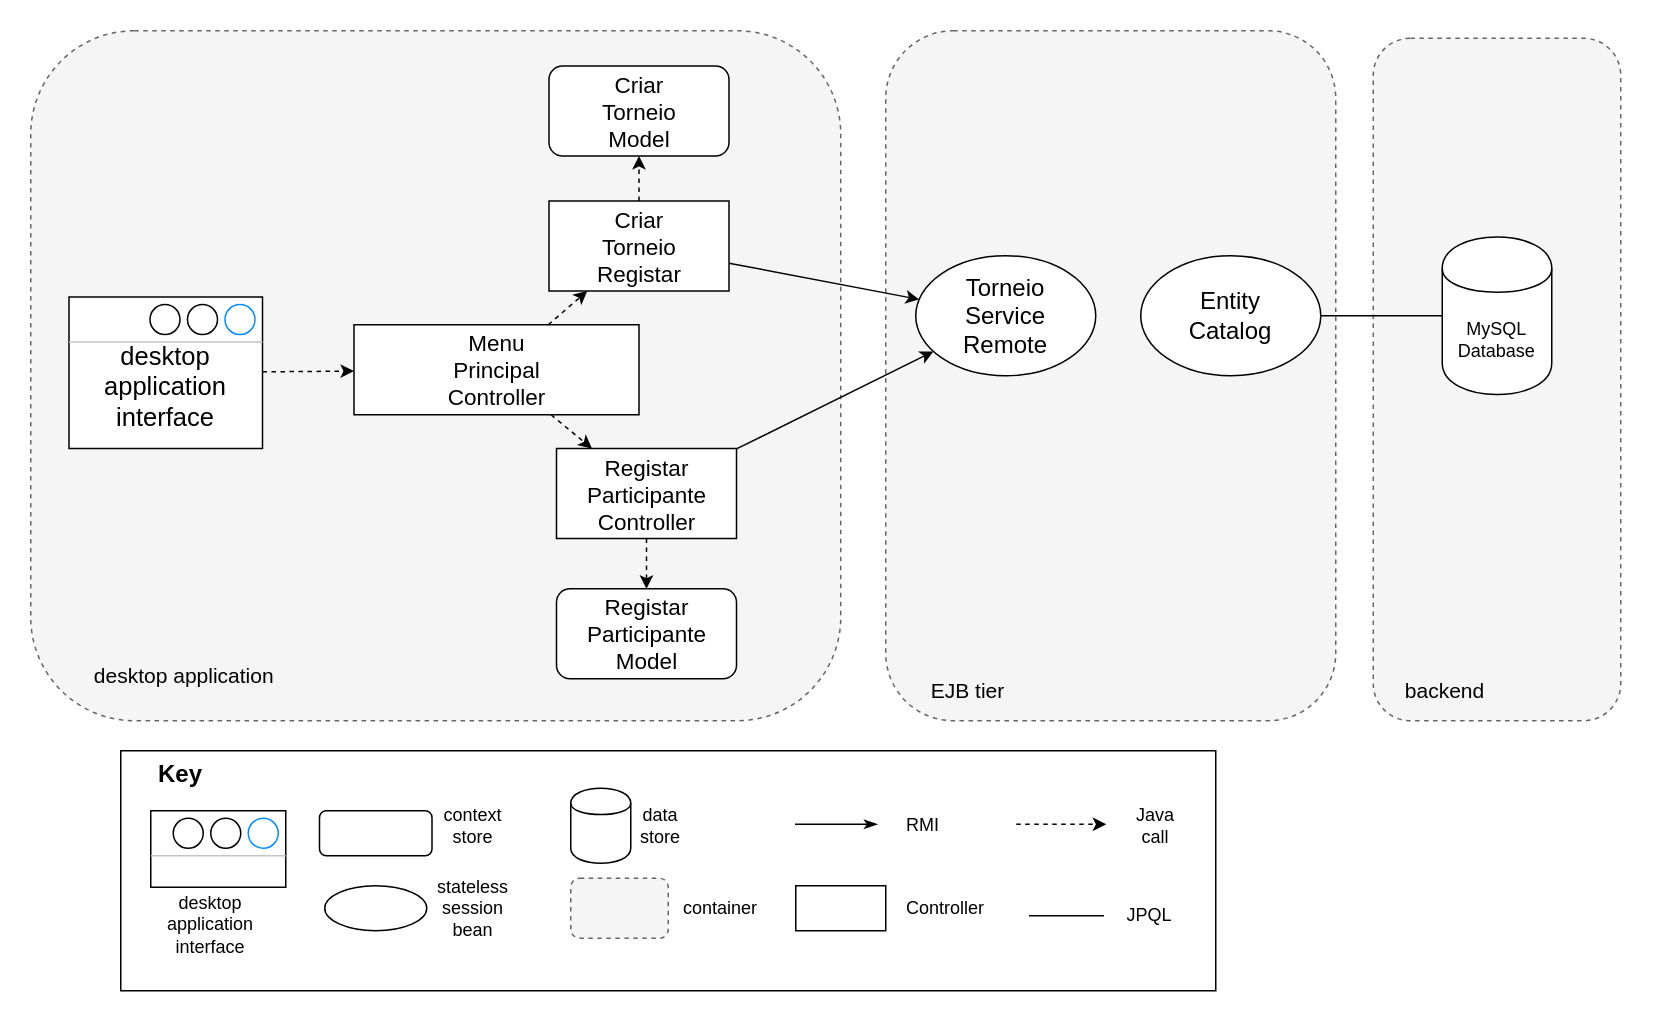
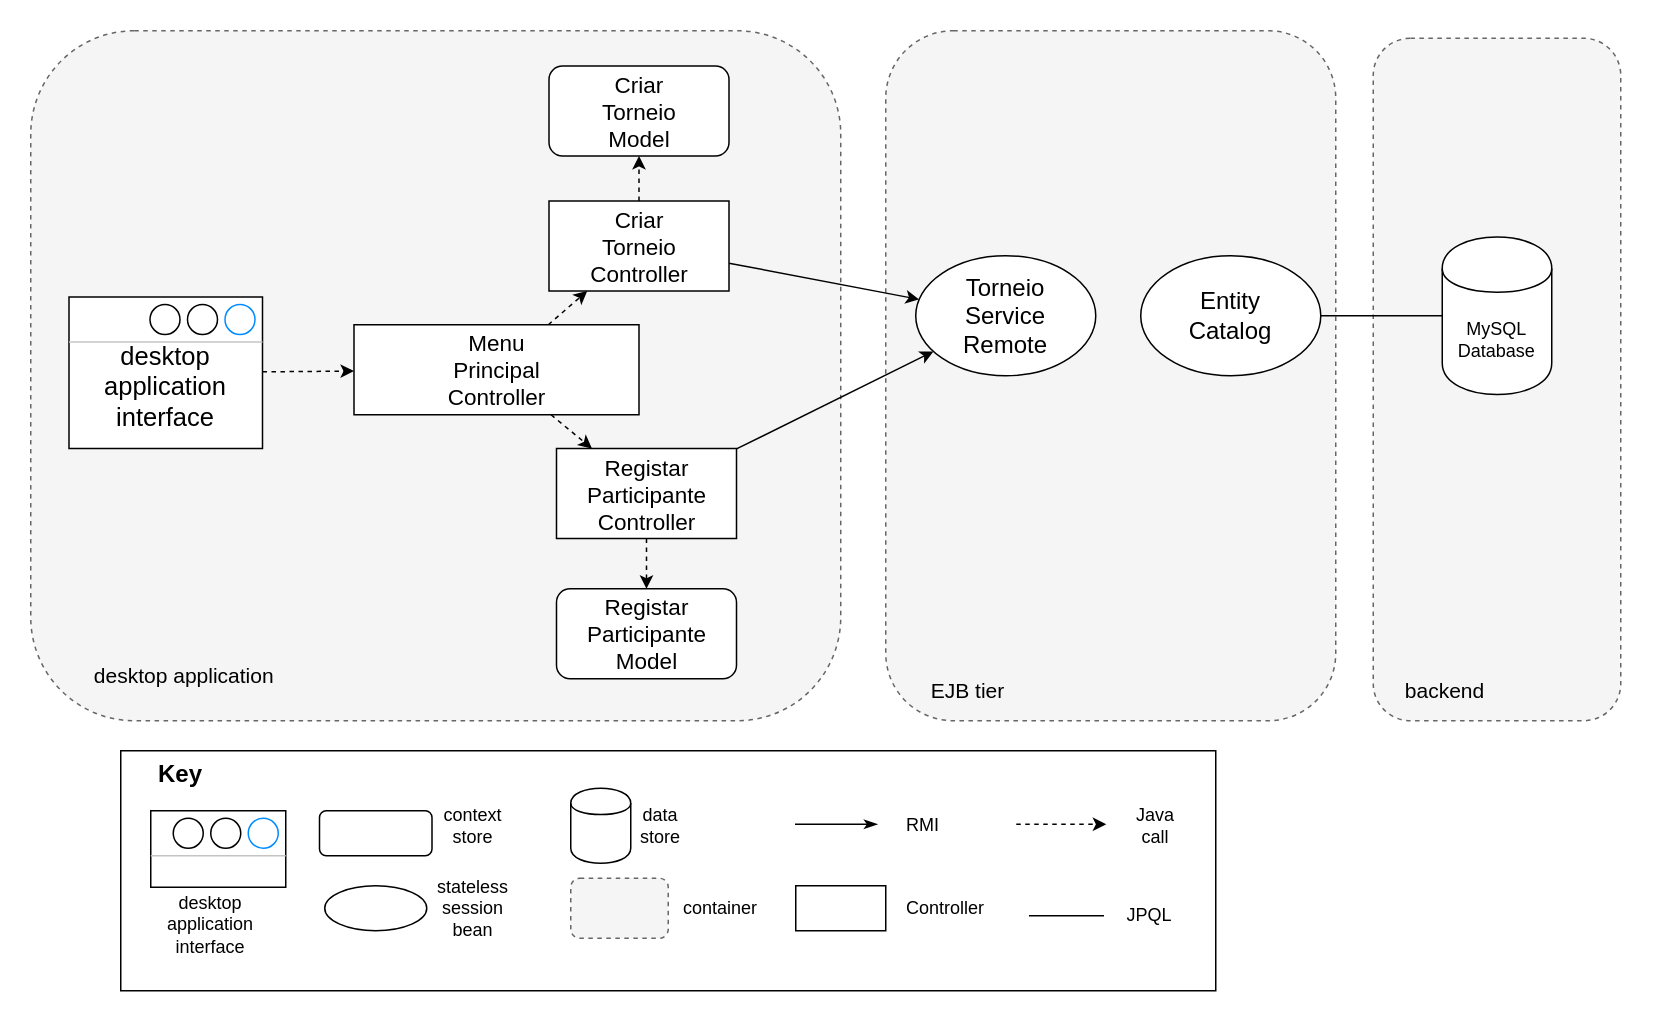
node "Criar Torneio Registar": label "Criar Torneio Registar" -> "Criar Torneio Controller"
